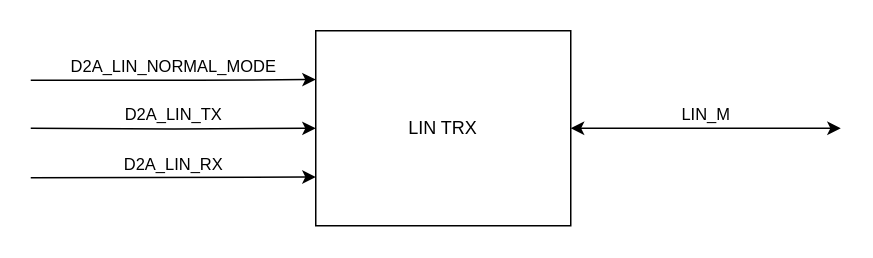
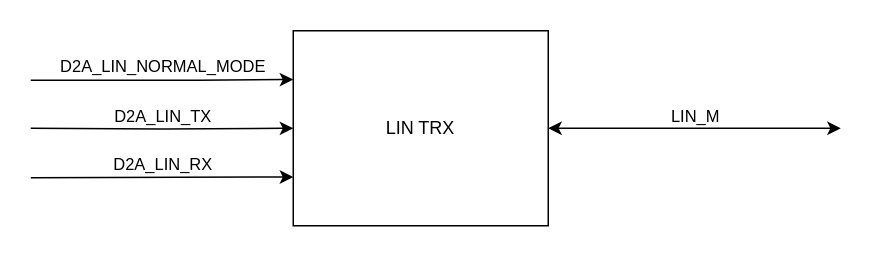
node "LIN TRX": moved (443, 128) -> (421, 128)
